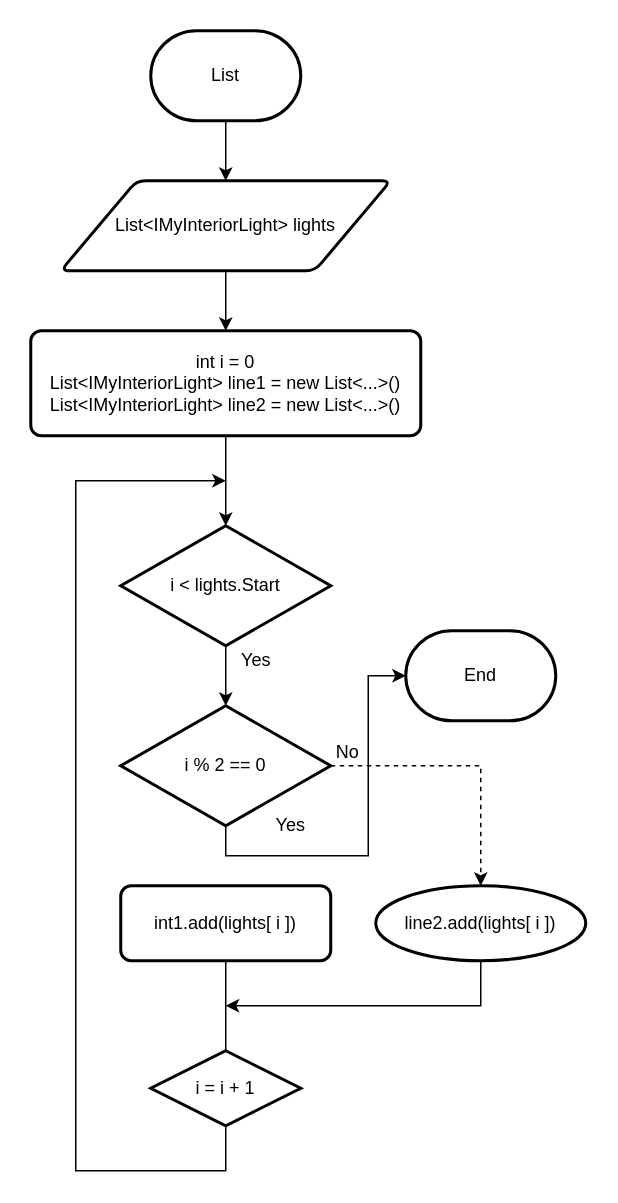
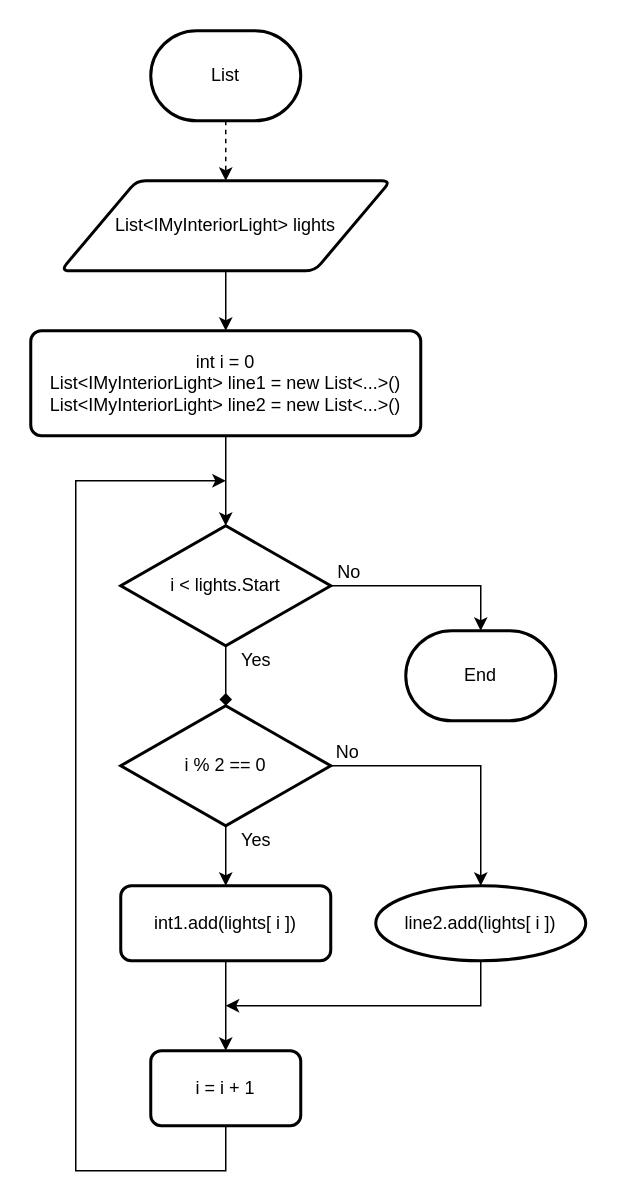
edge "List" -> "List<IMyInteriorLight> lights": style solid -> dashed
edge "i < lights.Start" -> "End": added, label "No"
edge "i < lights.Start" -> "i % 2 == 0": arrowhead classic -> diamond
edge "i % 2 == 0" -> "line2.add(lights[ i ])": style dashed -> solid
edge "i % 2 == 0" -> "End": now "i % 2 == 0" -> "int1.add(lights[ i ])"
edge "int1.add(lights[ i ])" -- "i = i + 1": arrowhead none -> classic
node "i = i + 1": shape diamond -> rounded rectangle
